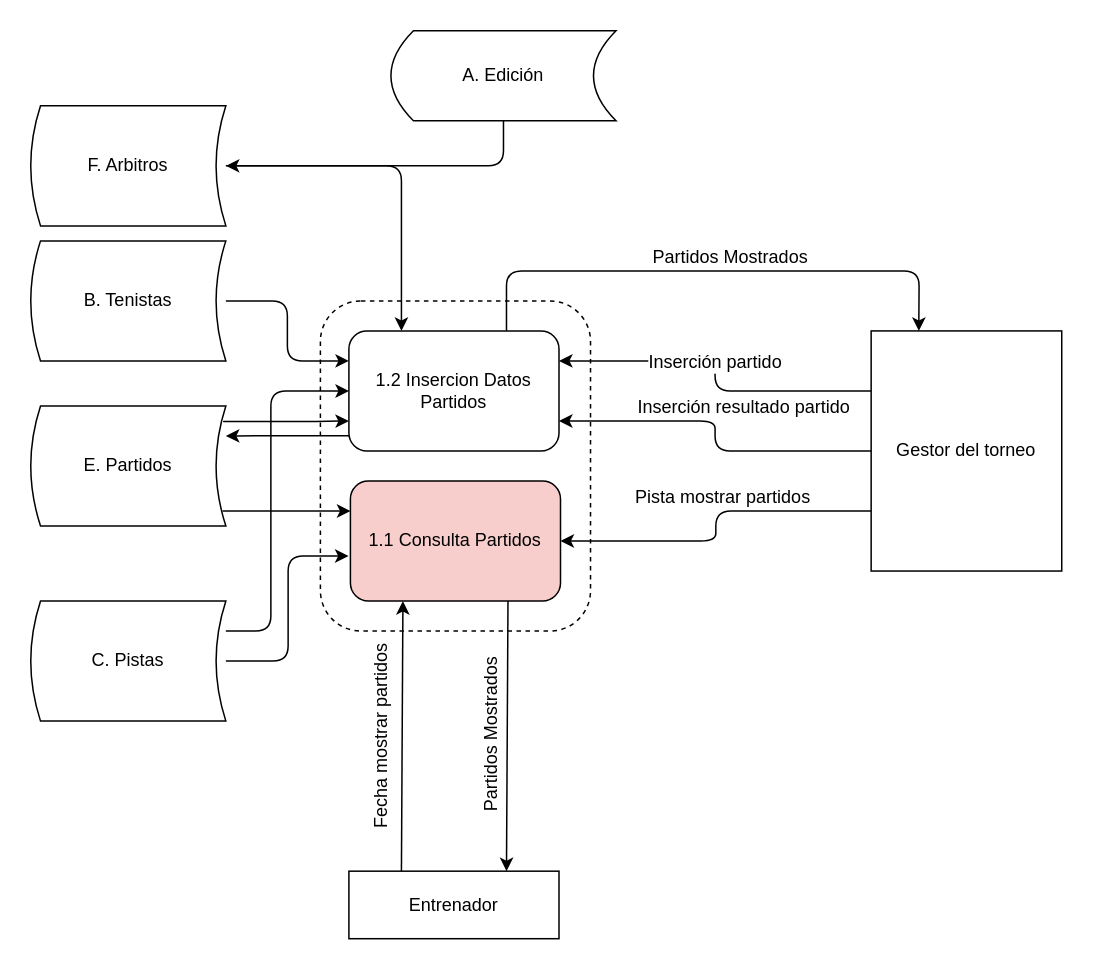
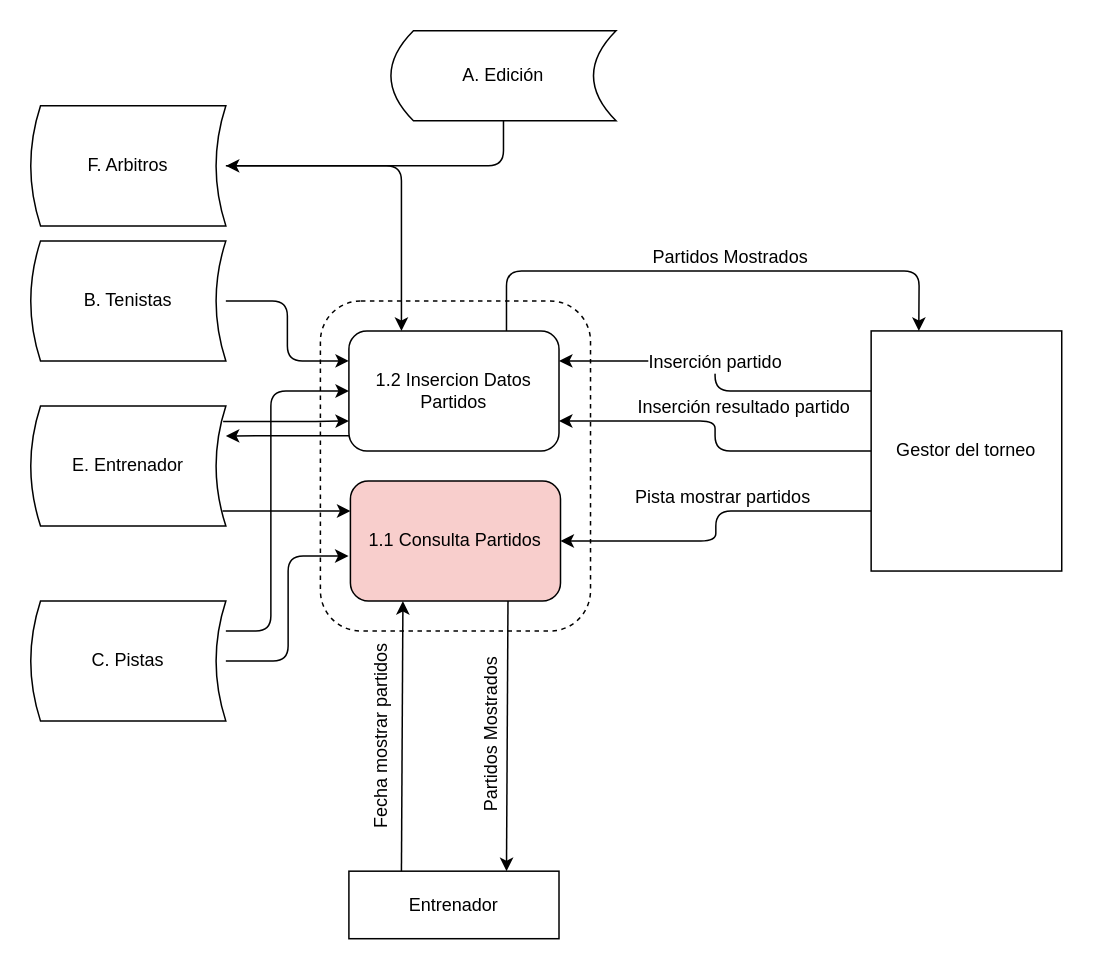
node "E. Partidos": label "E. Partidos" -> "E. Entrenador"
